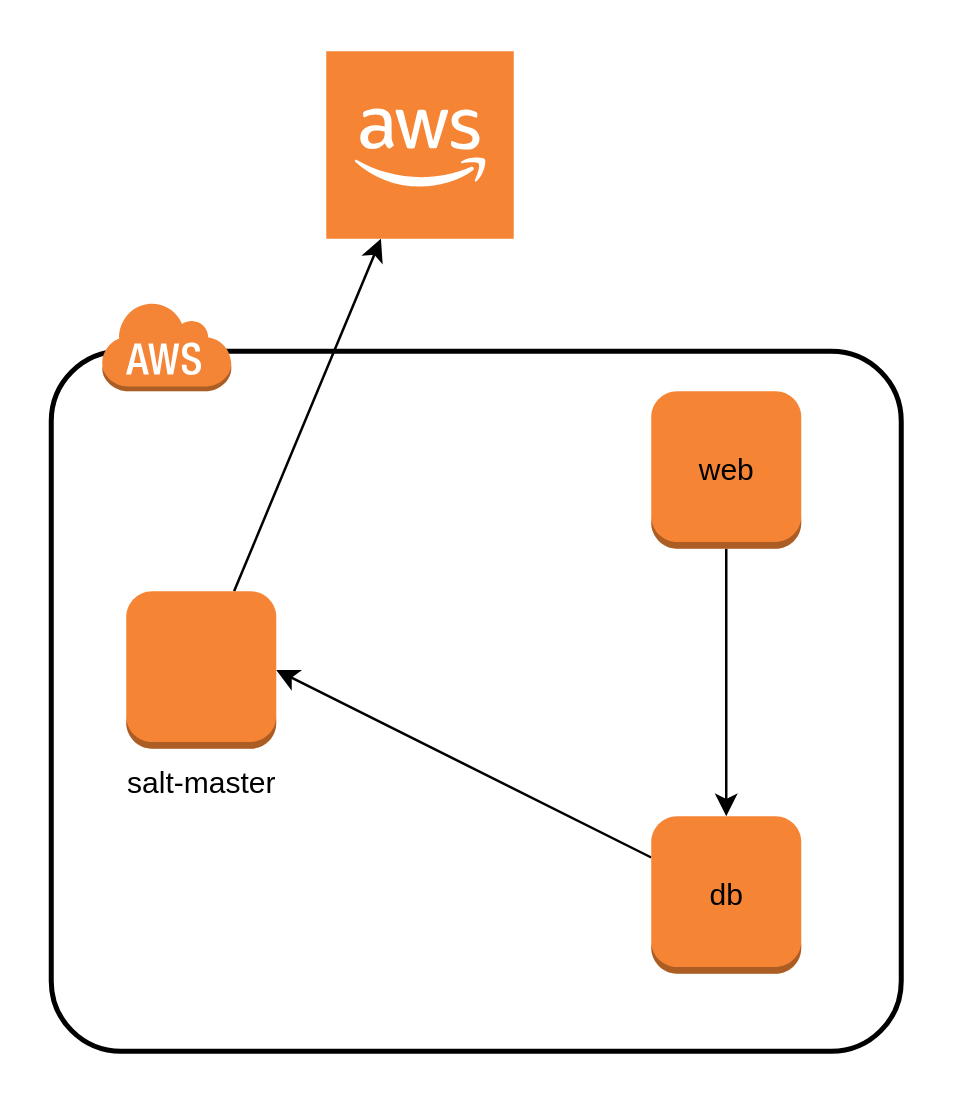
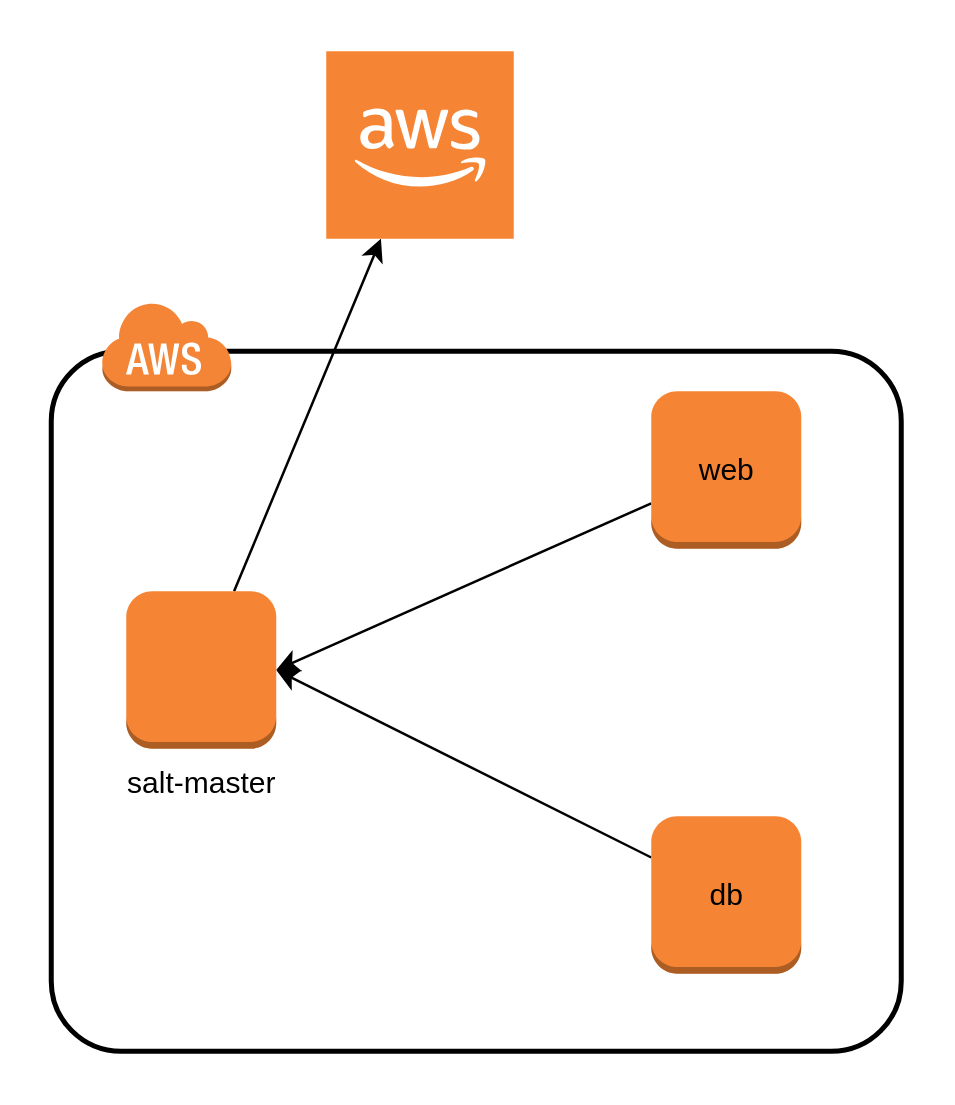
edge "web" -> "db": now "web" -> "salt-master"
